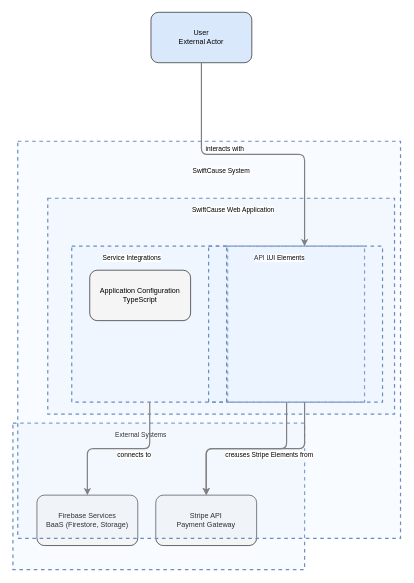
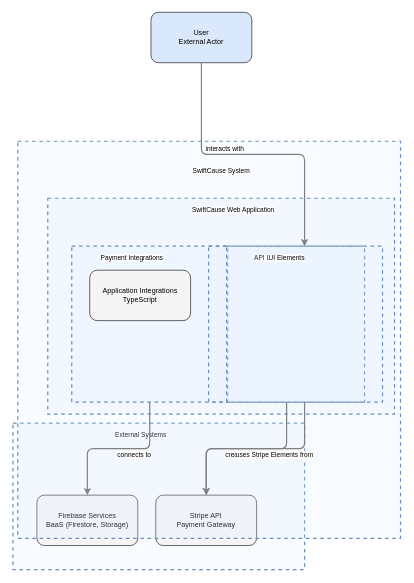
node "Service Integrations": label "Service Integrations" -> "Payment Integrations"
node "Application Configuration TypeScript": label "Application Configuration TypeScript" -> "Application Integrations TypeScript"
